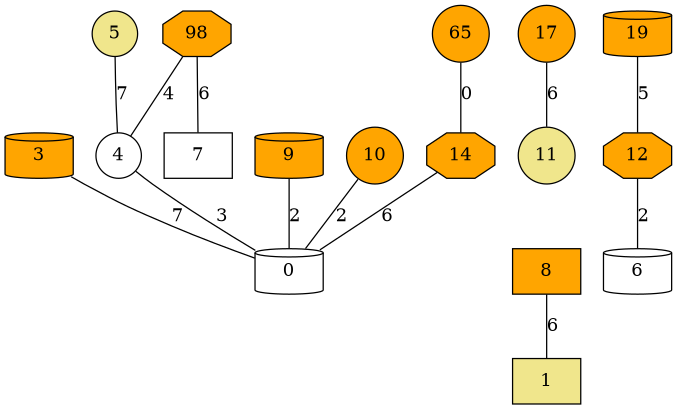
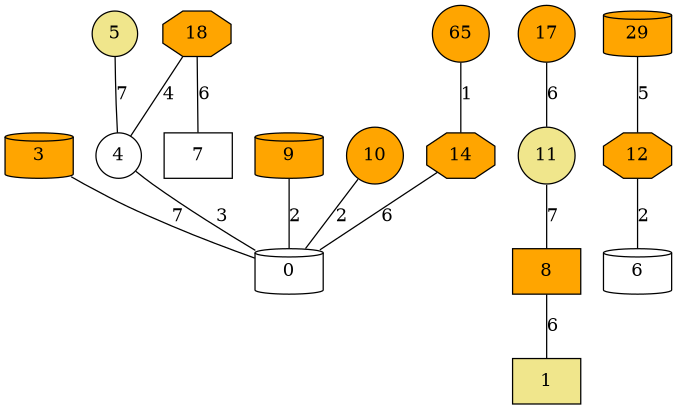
node "98": label "98" -> "18"
node "19": label "19" -> "29"
edge "65" -- "14": label "0" -> "1"
edge "11" -- "8": added, label "7"
